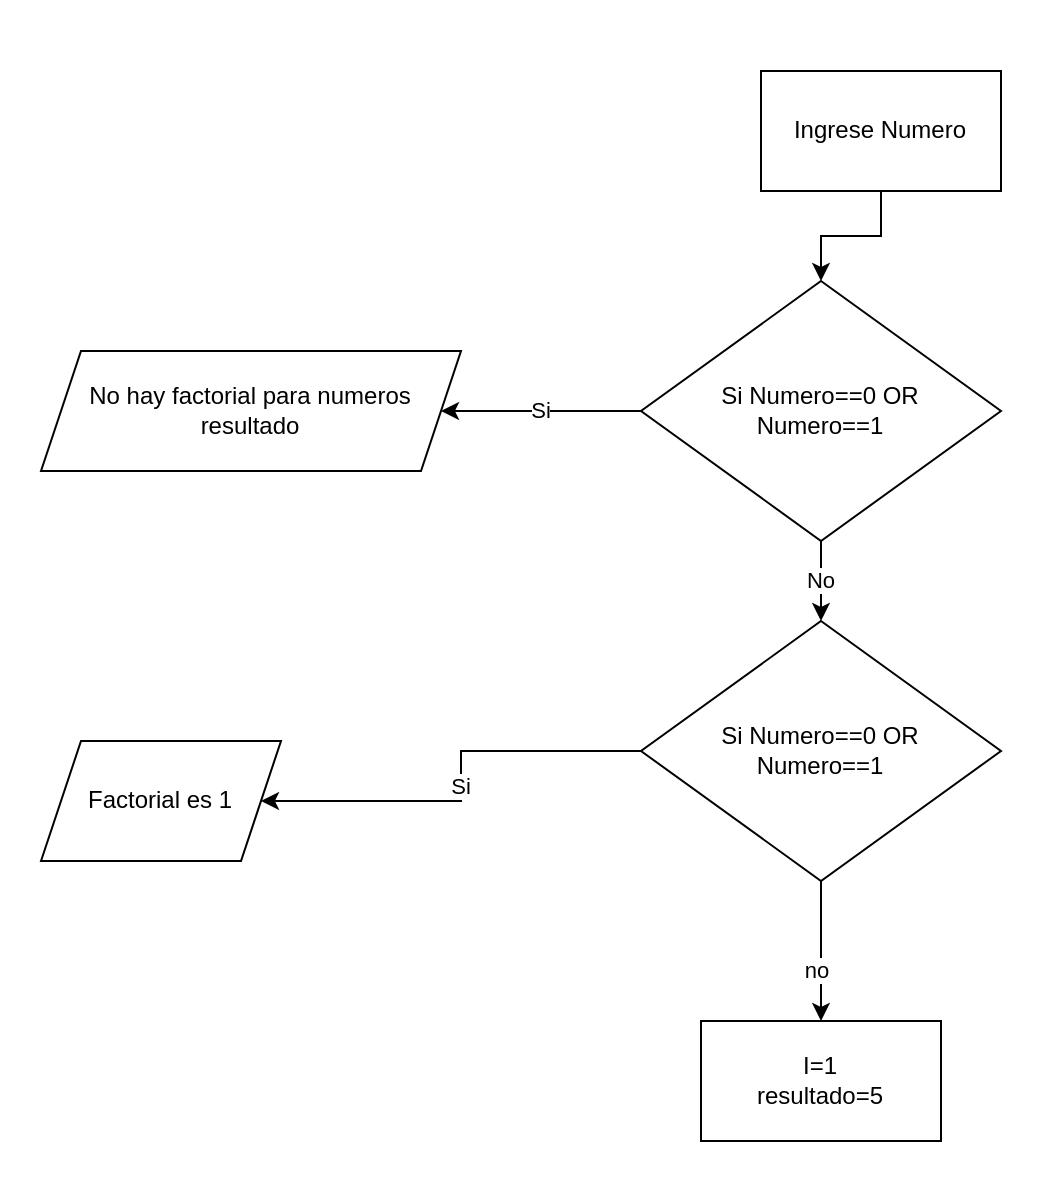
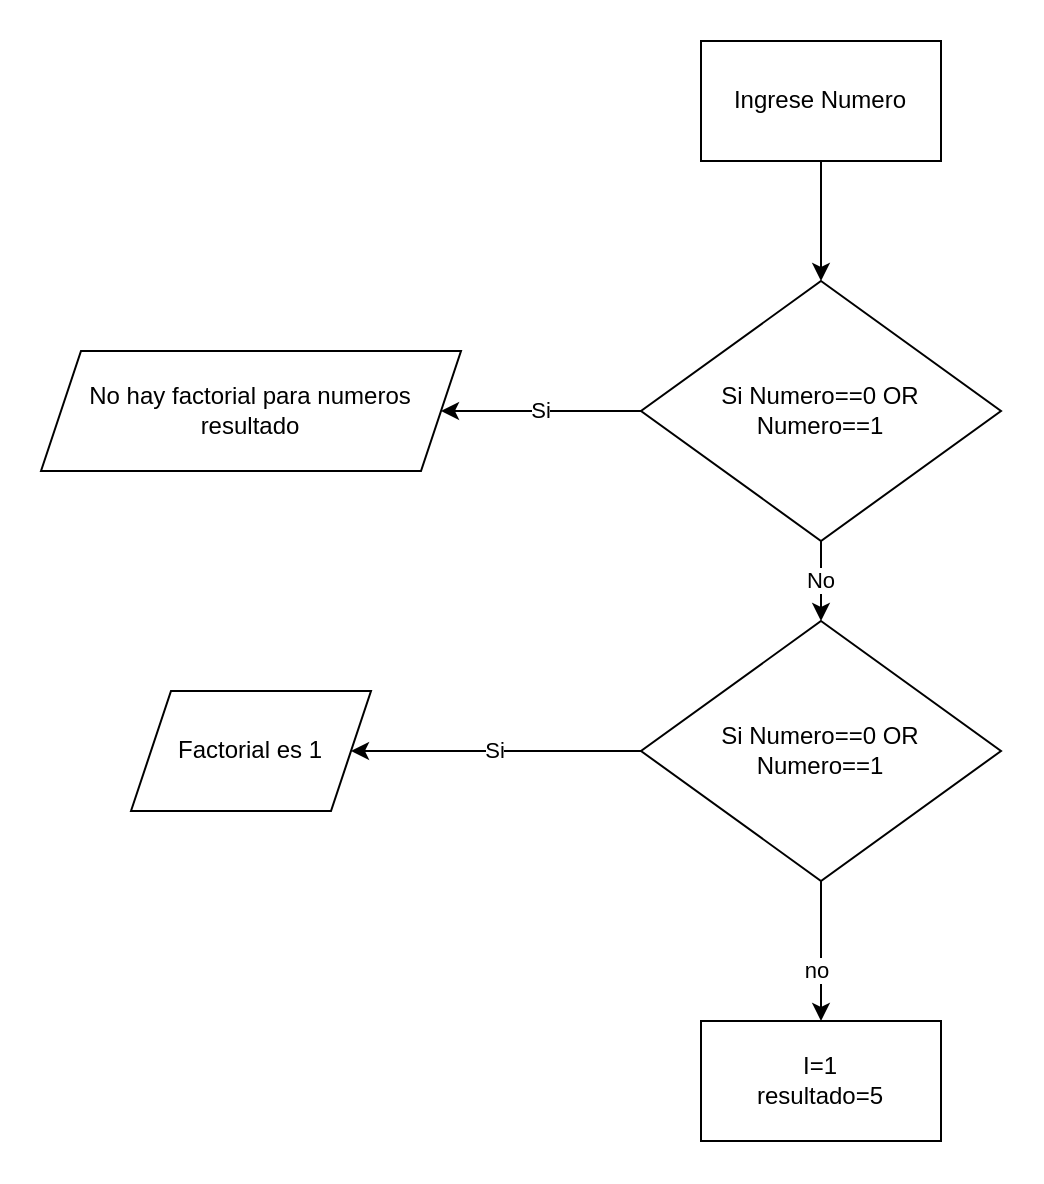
node "Ingrese Numero": moved (881, 131) -> (821, 101)
node "Factorial es 1": moved (161, 801) -> (251, 751)
